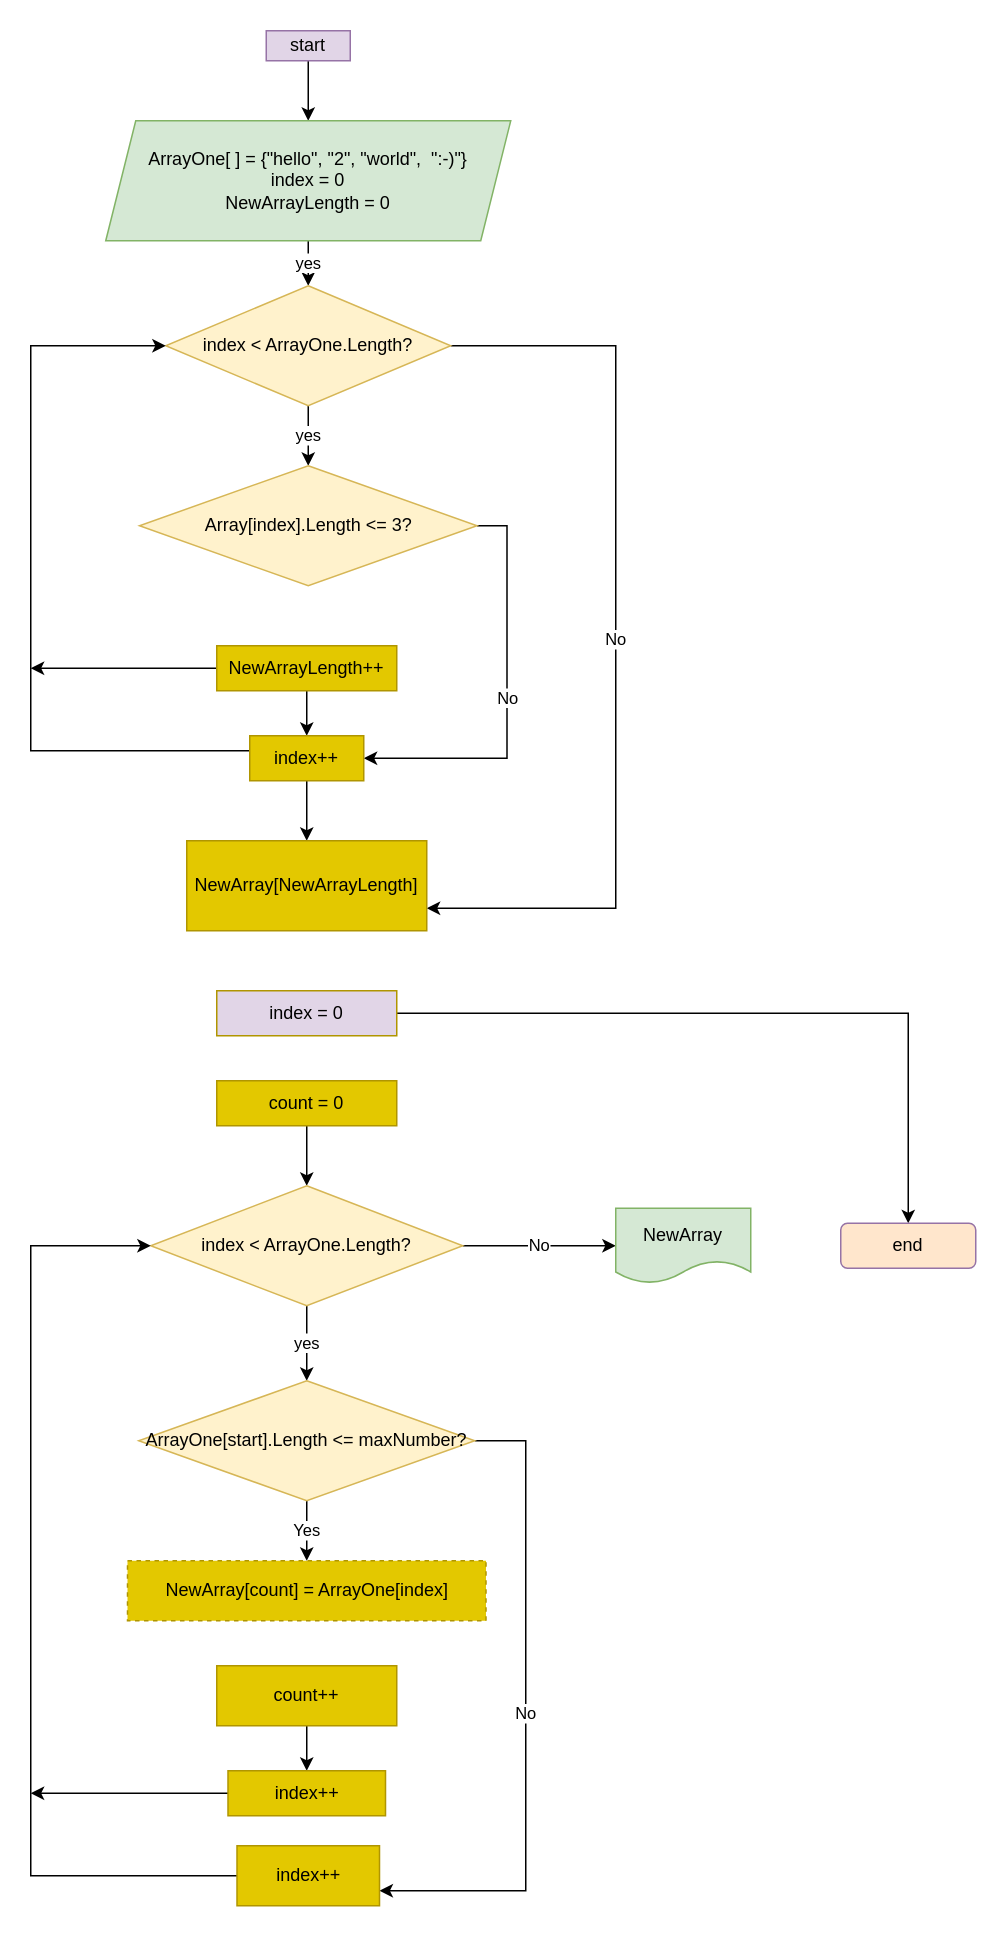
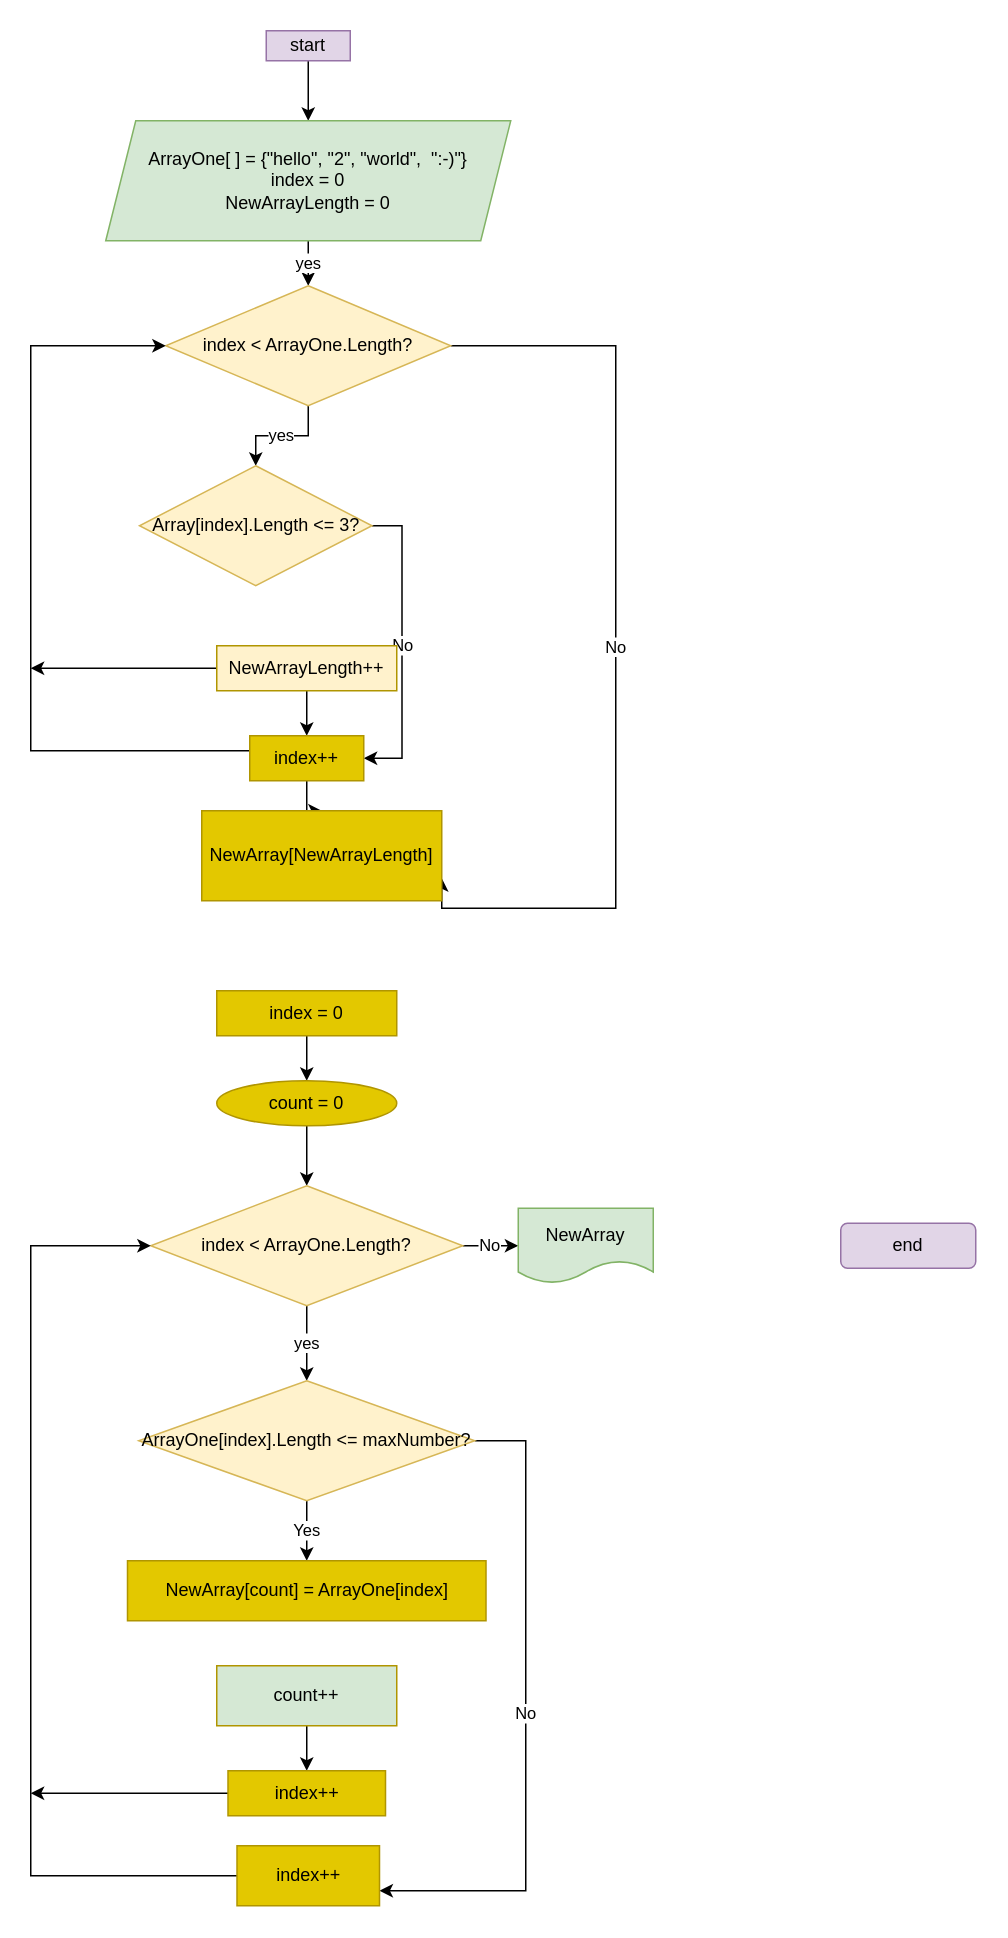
node "Array[index].Length <= 3?": size 338x120 -> 233x120
node "NewArrayLength++": fillcolor #e3c800 -> #fff2cc
node "NewArray[NewArrayLength]": moved (307, 886) -> (322, 856)
node "index = 0": fillcolor #e1d5e7 -> #e3c800
edge "index = 0" -> "end": now "index = 0" -> "count = 0"
node "count = 0": shape rectangle -> ellipse
node "NewArray": moved (683, 1246) -> (586, 1246)
node "end": fillcolor #ffe6cc -> #e1d5e7
node "ArrayOne[start].Length <= maxNumber?": label "ArrayOne[start].Length <= maxNumber?" -> "ArrayOne[index].Length <= maxNumber?"
node "NewArray[count] = ArrayOne[index]": style dashed -> solid
node "count++": fillcolor #e3c800 -> #d5e8d4
